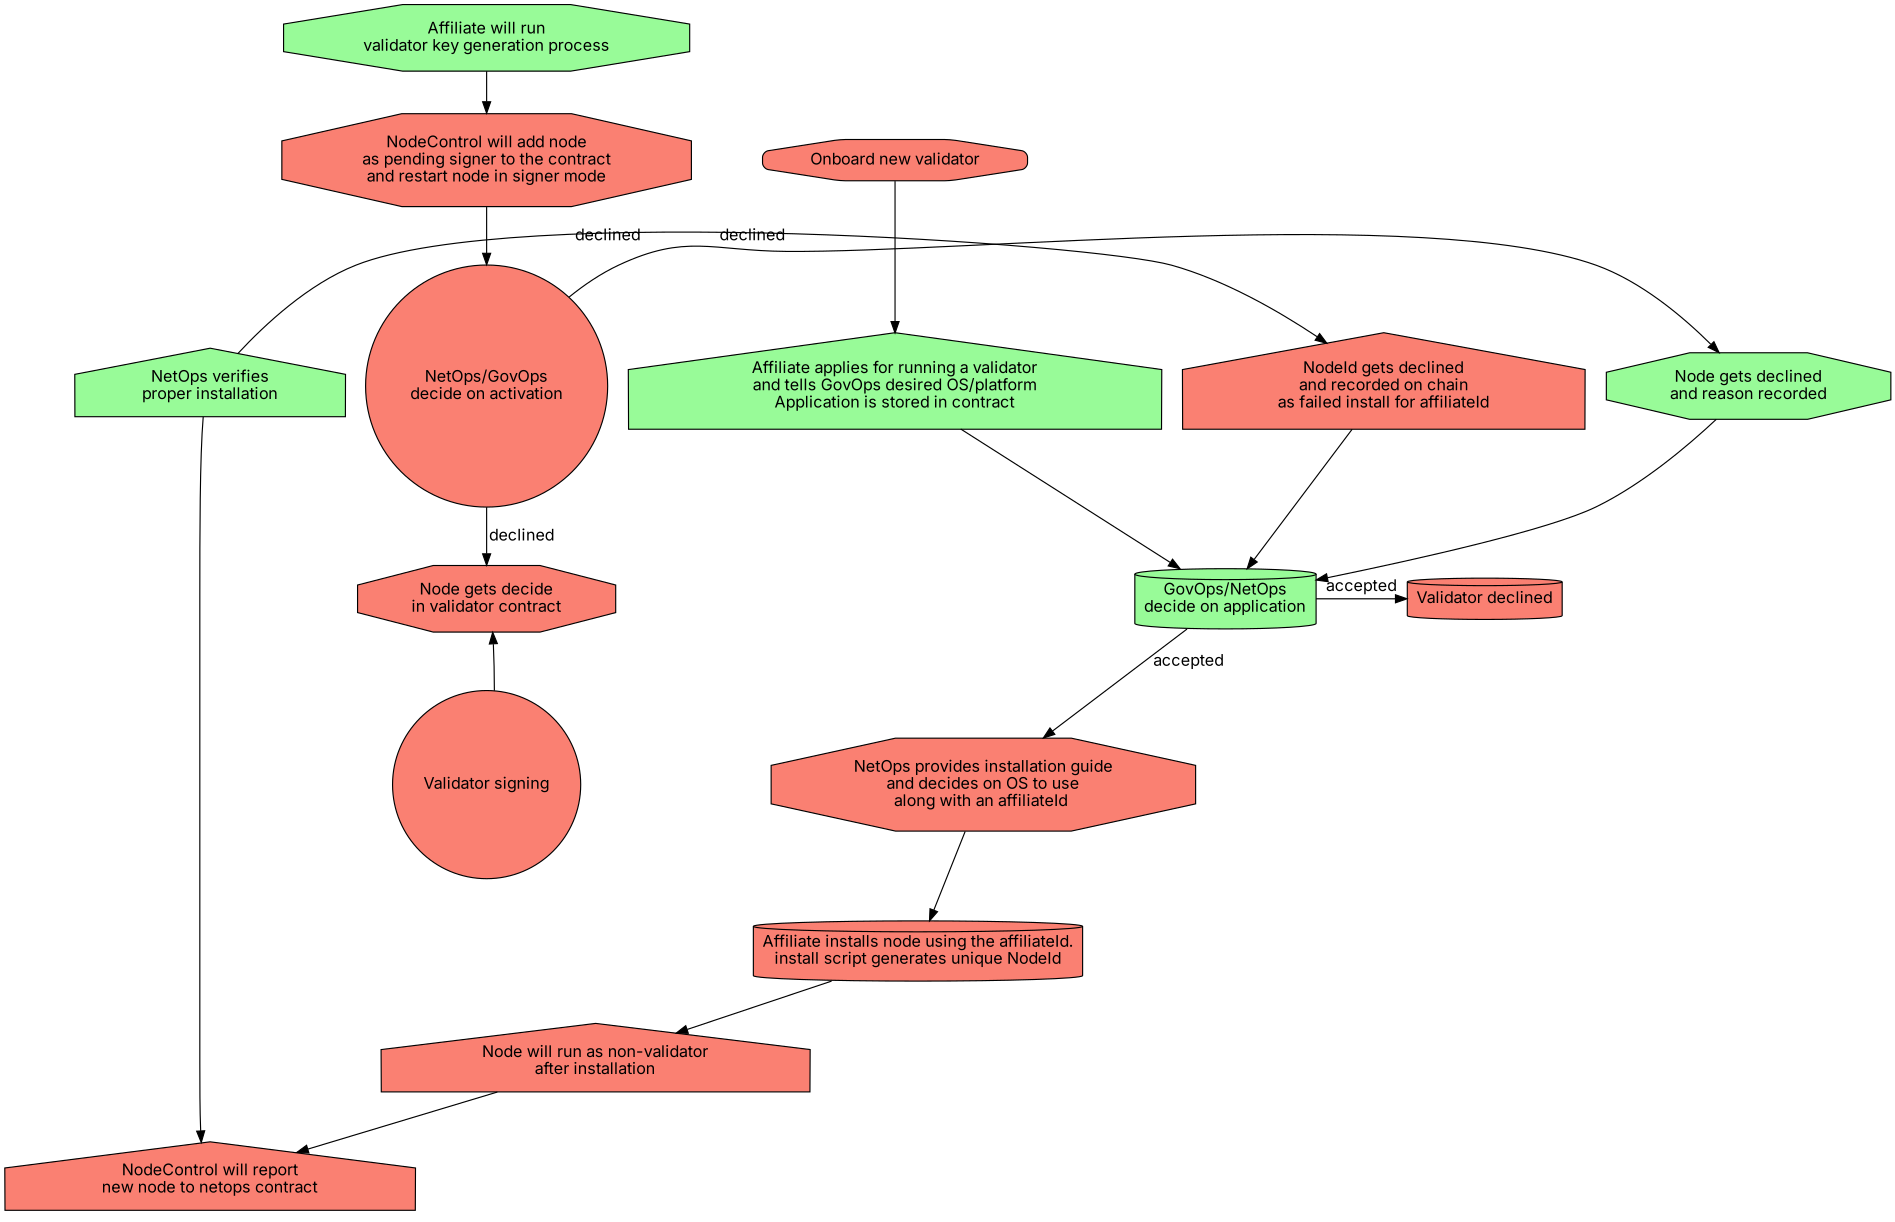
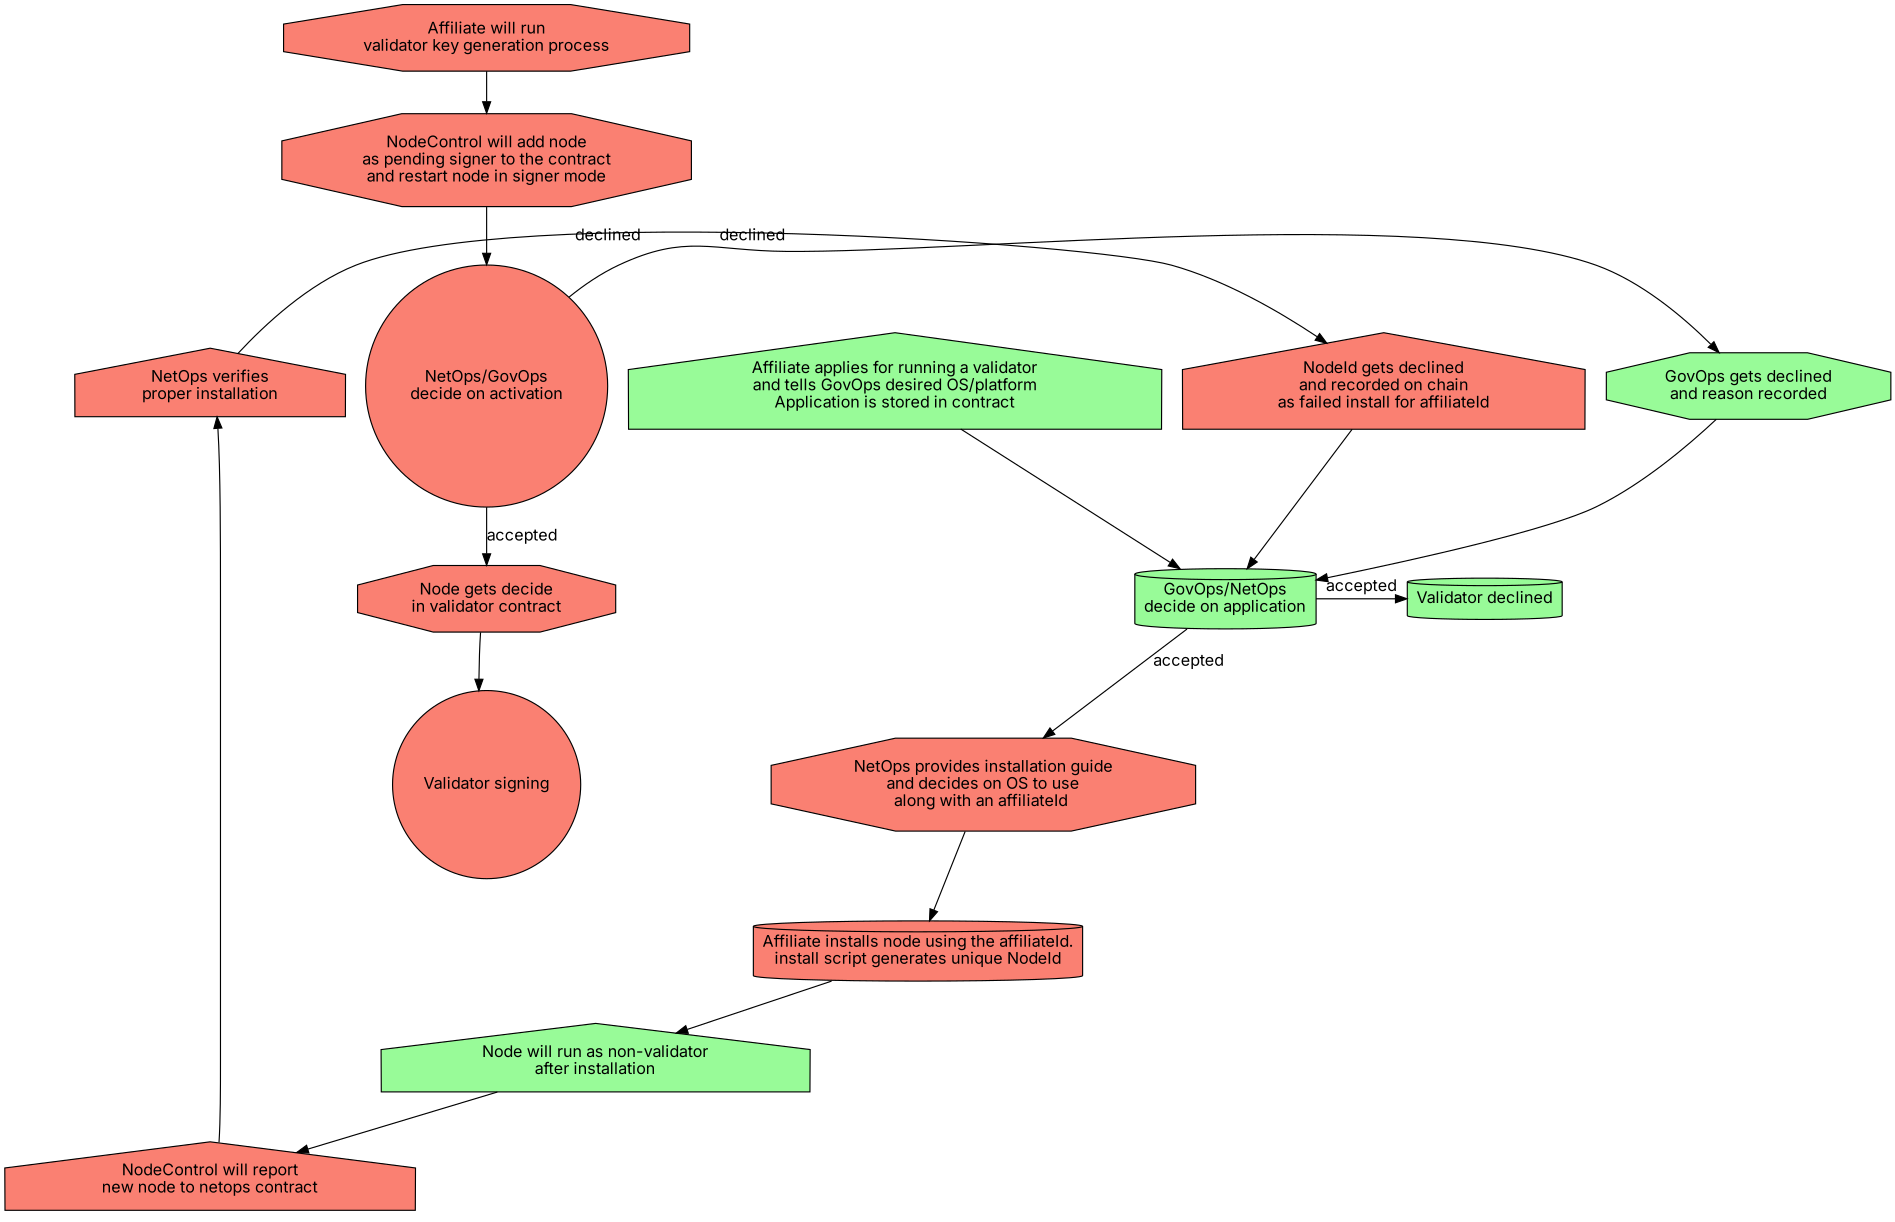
node "Affiliate will run validator key generation process": fillcolor palegreen -> salmon
node "Onboard new validator": removed
node "NetOps verifies proper installation": fillcolor palegreen -> salmon
node "Node gets declined and reason recorded": label "Node gets declined and reason recorded" -> "GovOps gets declined and reason recorded"
edge "NetOps/GovOps decide on activation" -> "Node gets decide in validator contract": label "declined" -> "accepted"
node "Validator declined": fillcolor salmon -> palegreen
edge "Validator signing" -> "Node gets decide in validator contract": reversed
edge "NetOps verifies proper installation" -> "NodeControl will report new node to netops contract": reversed
node "Node will run as non-validator after installation": fillcolor salmon -> palegreen
